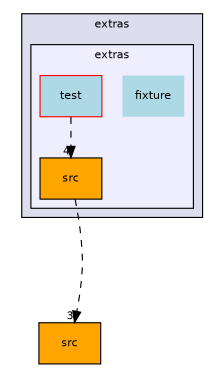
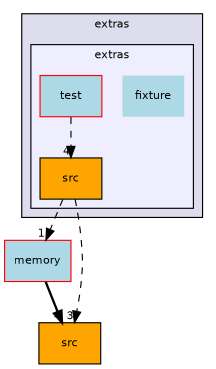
node "memory": added
